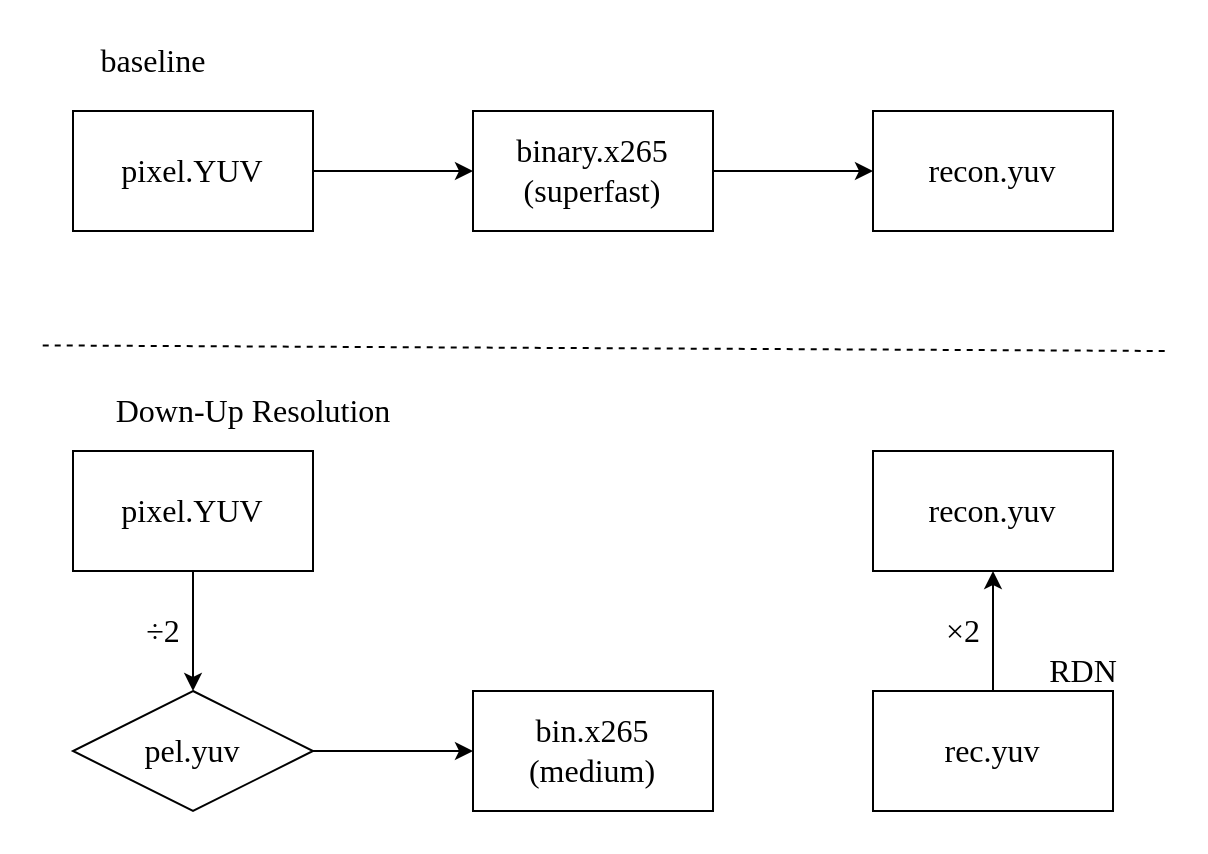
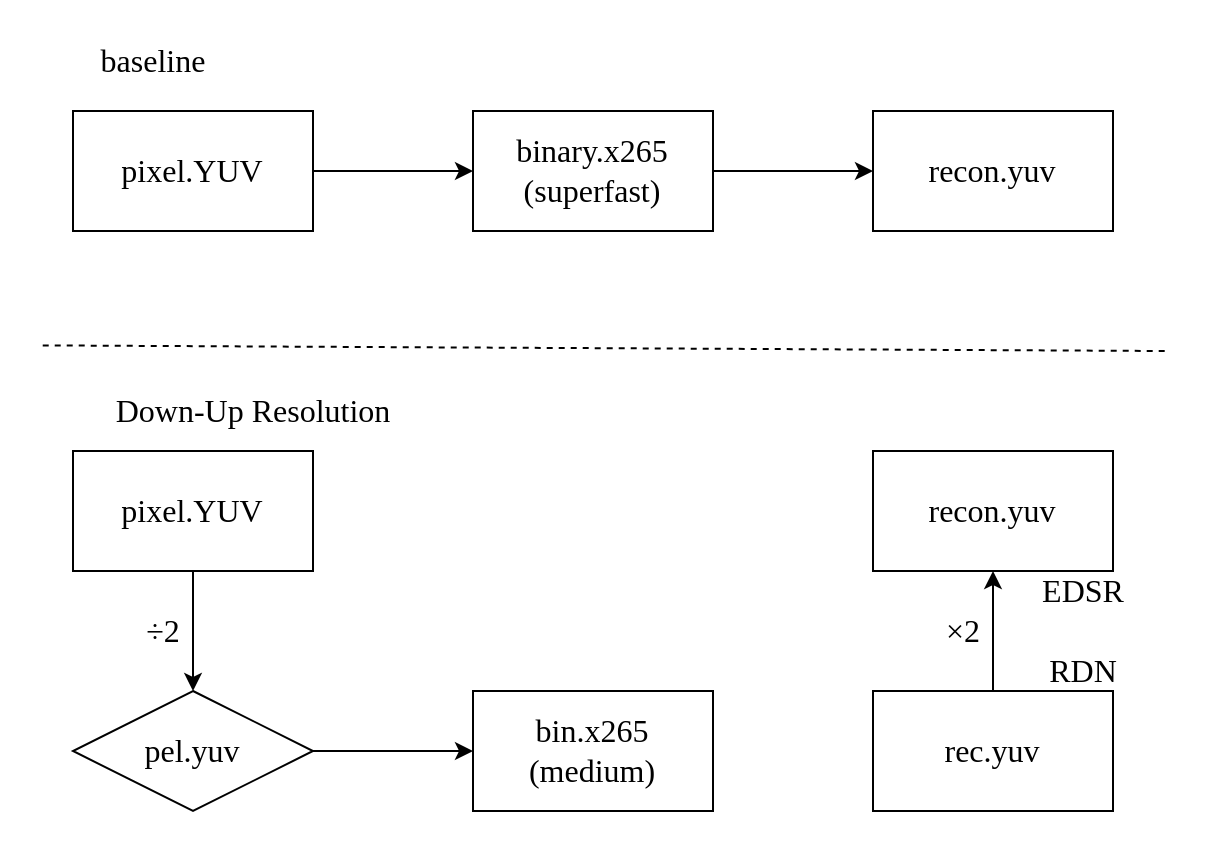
node "EDSR": added
